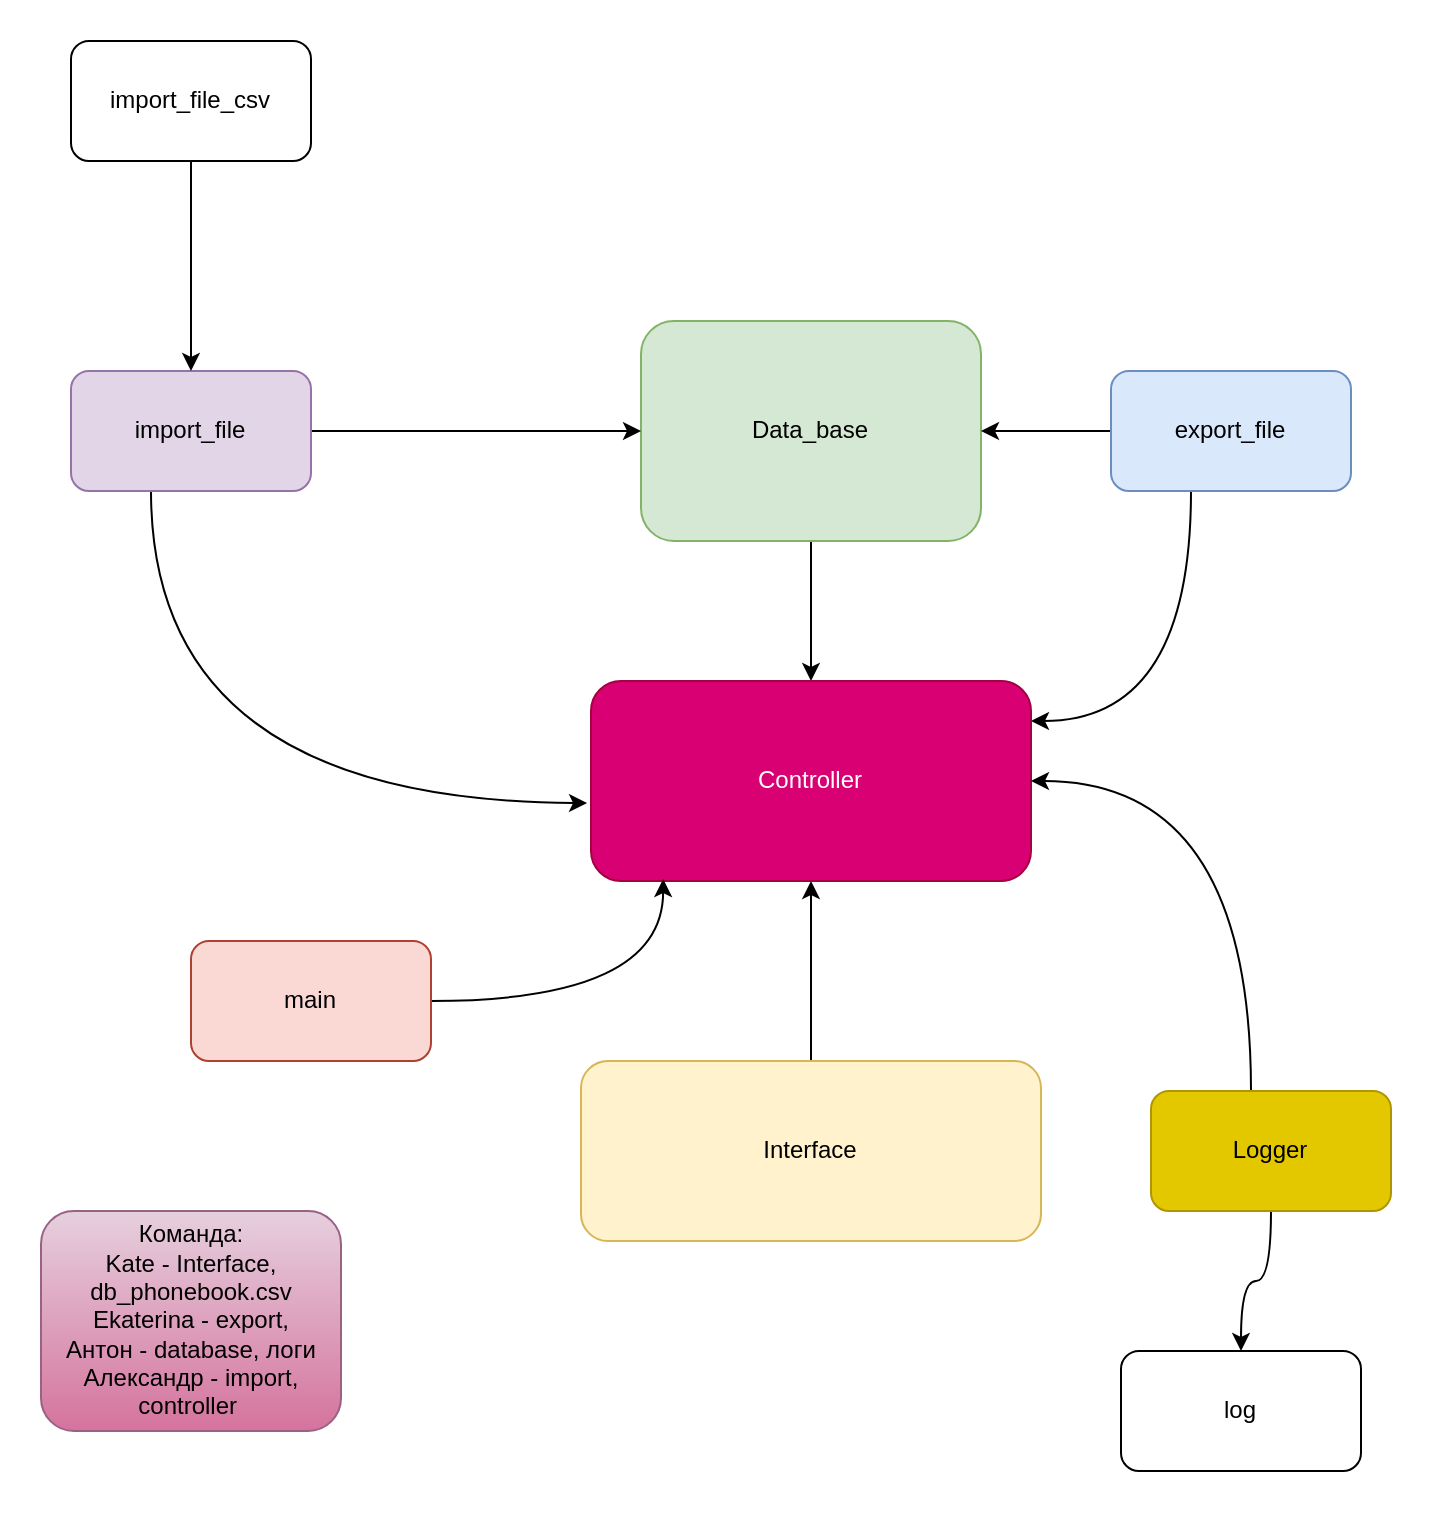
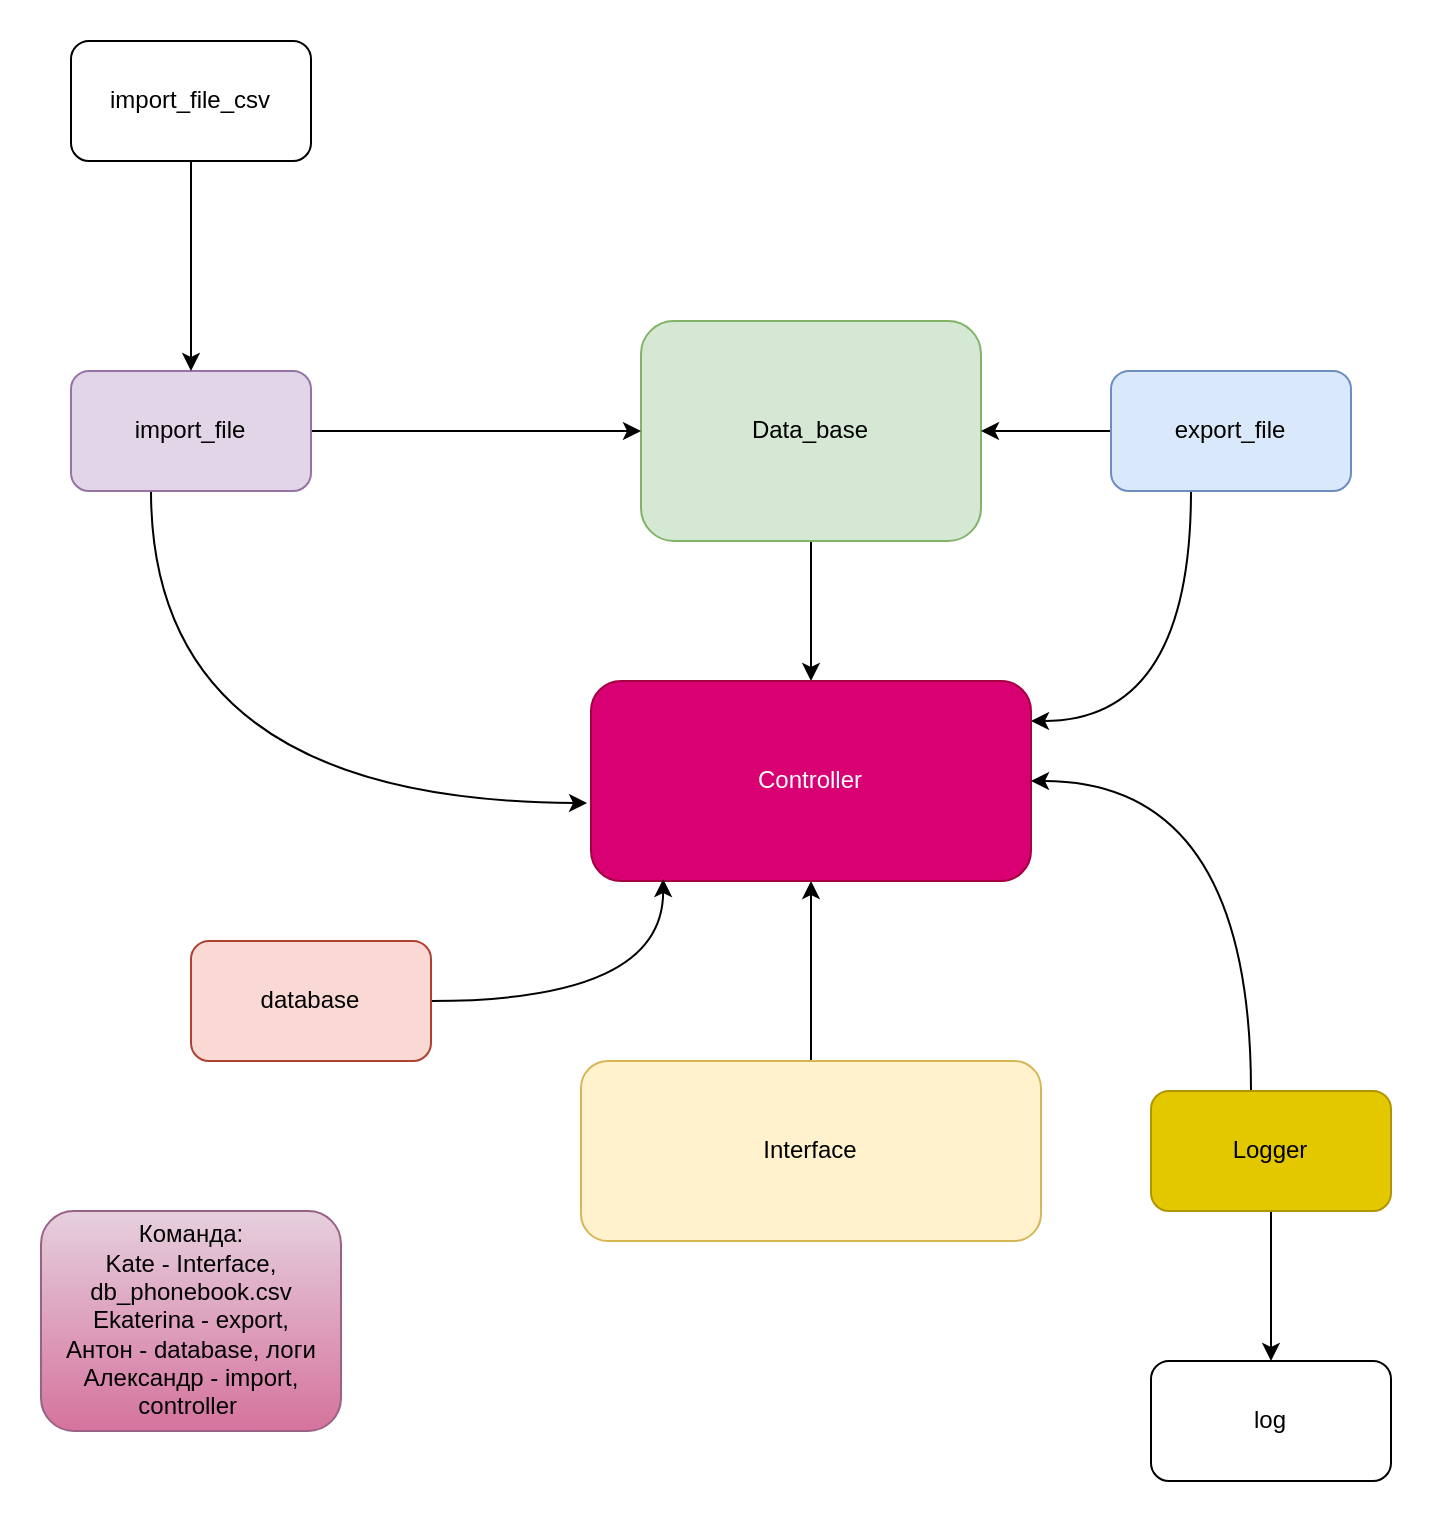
node "main": label "main" -> "database"
node "log": moved (1241, 1411) -> (1271, 1421)
